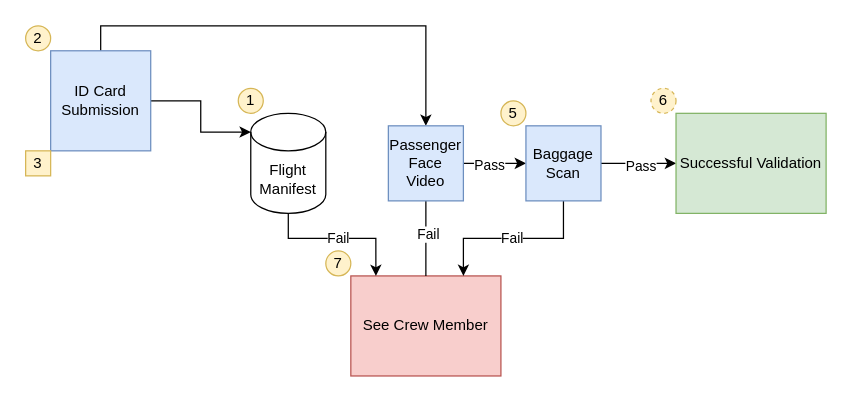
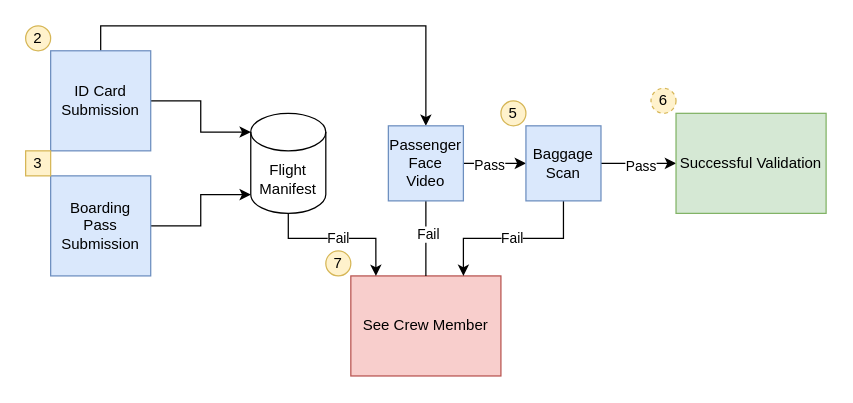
node "1": removed
edge "Boarding Pass Submission" -> "Flight Manifest": added
node "Boarding Pass Submission": added
